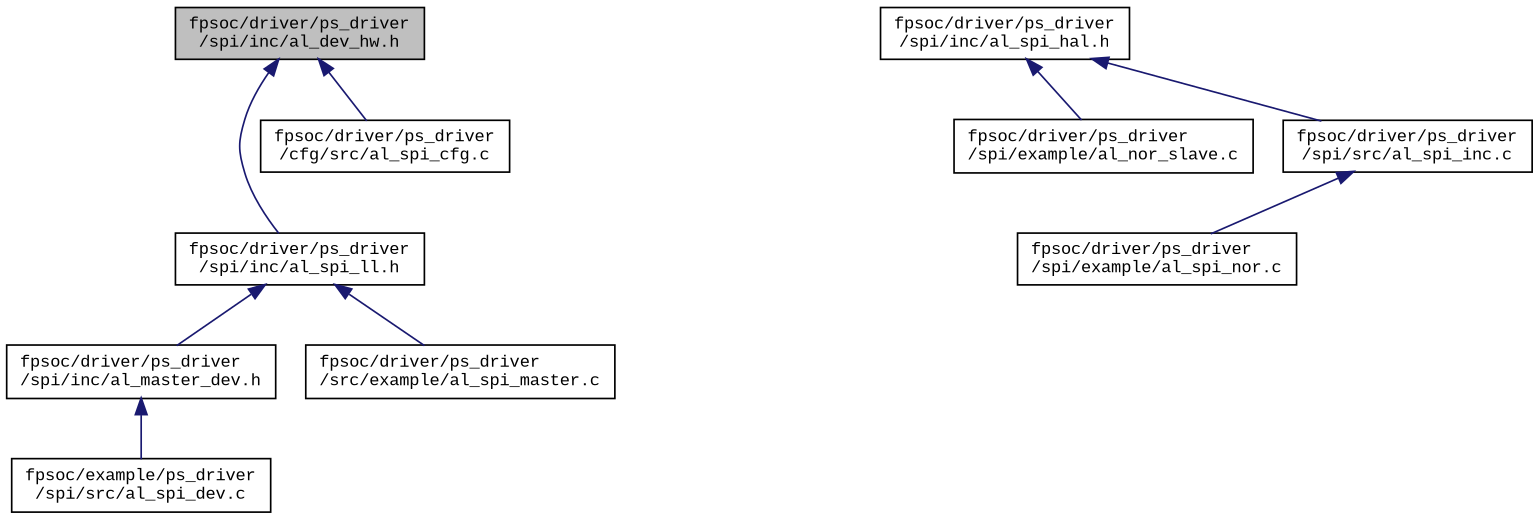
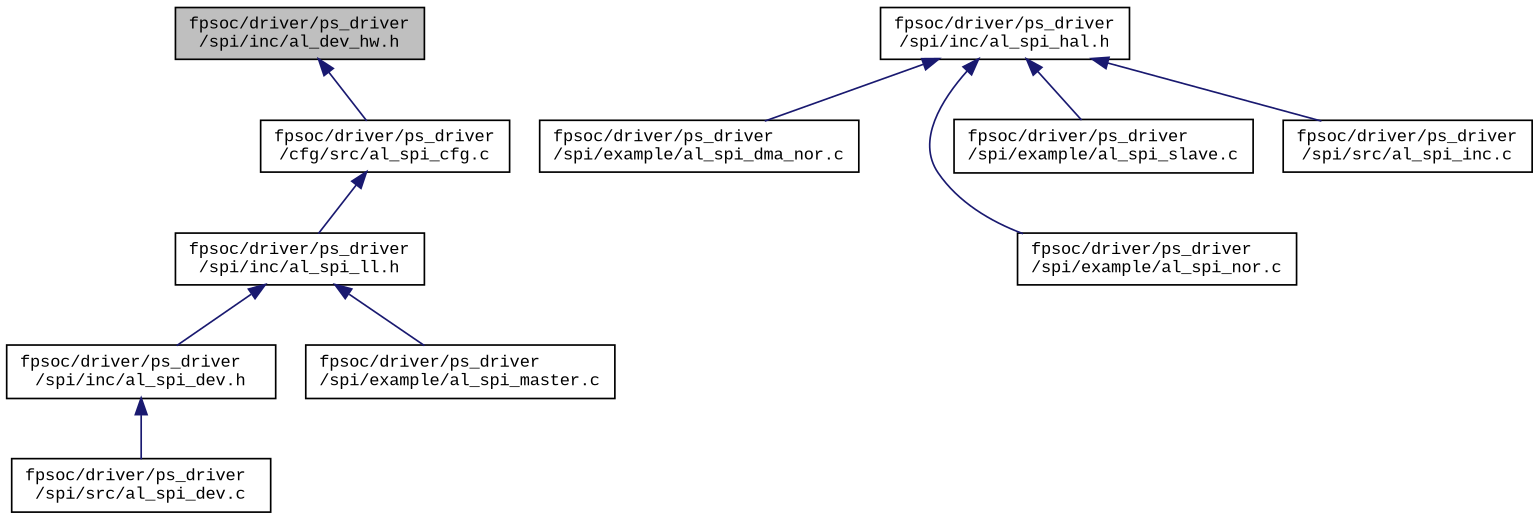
node "fpsoc/driver/ps_driver /spi/example/al_spi_dma_nor.c": added
node "fpsoc/driver/ps_driver /spi/example/al_nor_slave.c": label "fpsoc/driver/ps_driver /spi/example/al_nor_slave.c" -> "fpsoc/driver/ps_driver /spi/example/al_spi_slave.c"
edge "fpsoc/driver/ps_driver /spi/inc/al_spi_ll.h" -> "fpsoc/driver/ps_driver /spi/inc/al_dev_hw.h": now "fpsoc/driver/ps_driver /spi/inc/al_spi_ll.h" -> "fpsoc/driver/ps_driver /cfg/src/al_spi_cfg.c"
edge "fpsoc/driver/ps_driver /spi/example/al_spi_nor.c" -> "fpsoc/driver/ps_driver /spi/src/al_spi_inc.c": now "fpsoc/driver/ps_driver /spi/example/al_spi_nor.c" -> "fpsoc/driver/ps_driver /spi/inc/al_spi_hal.h"
node "fpsoc/driver/ps_driver /spi/inc/al_master_dev.h": label "fpsoc/driver/ps_driver /spi/inc/al_master_dev.h" -> "fpsoc/driver/ps_driver /spi/inc/al_spi_dev.h"
node "fpsoc/driver/ps_driver /src/example/al_spi_master.c": label "fpsoc/driver/ps_driver /src/example/al_spi_master.c" -> "fpsoc/driver/ps_driver /spi/example/al_spi_master.c"
node "fpsoc/example/ps_driver /spi/src/al_spi_dev.c": label "fpsoc/example/ps_driver /spi/src/al_spi_dev.c" -> "fpsoc/driver/ps_driver /spi/src/al_spi_dev.c"
